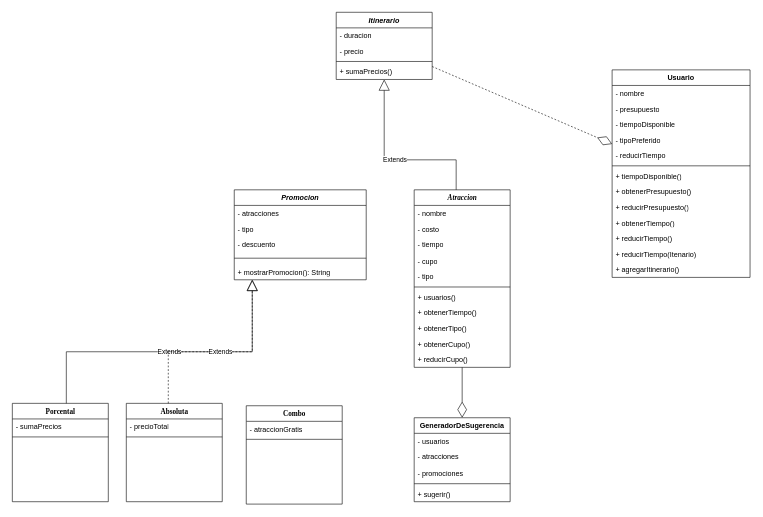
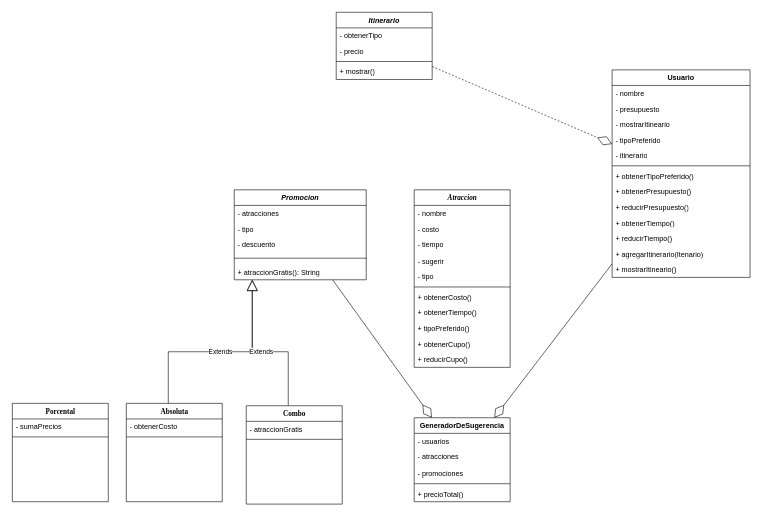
node "- duracion": label "- duracion" -> "- obtenerTipo"
node "+ sumaPrecios()": label "+ sumaPrecios()" -> "+ mostrar()"
node "- tiempoDisponible": label "- tiempoDisponible" -> "- mostrarItineario"
node "- reducirTiempo": label "- reducirTiempo" -> "- itinerario"
edge "Atraccion" -> "Itinerario": removed, label "Extends"
node "+ tiempoDisponible()": label "+ tiempoDisponible()" -> "+ obtenerTipoPreferido()"
node "+ reducirTiempo(Itenario)": label "+ reducirTiempo(Itenario)" -> "+ agregarItinerario(Itenario)"
node "- cupo": label "- cupo" -> "- sugerir"
node "+ agregarItinerario()": label "+ agregarItinerario()" -> "+ mostrarItineario()"
node "+ mostrarPromocion(): String": label "+ mostrarPromocion(): String" -> "+ atraccionGratis(): String"
node "+ usuarios()": label "+ usuarios()" -> "+ obtenerCosto()"
node "+ obtenerTipo()": label "+ obtenerTipo()" -> "+ tipoPreferido()"
edge "Usuario" -> "GeneradorDeSugerencia": added
edge "Promocion" -> "GeneradorDeSugerencia": added
edge "Porcental" -> "Promocion": removed, label "Extends"
edge "Combo" -> "Promocion": added, label "Extends"
edge "Absoluta" -> "Promocion": style dashed -> solid
edge "Atraccion" -> "GeneradorDeSugerencia": removed
node "- precioTotal": label "- precioTotal" -> "- obtenerCosto"
node "+ sugerir()": label "+ sugerir()" -> "+ precioTotal()"
